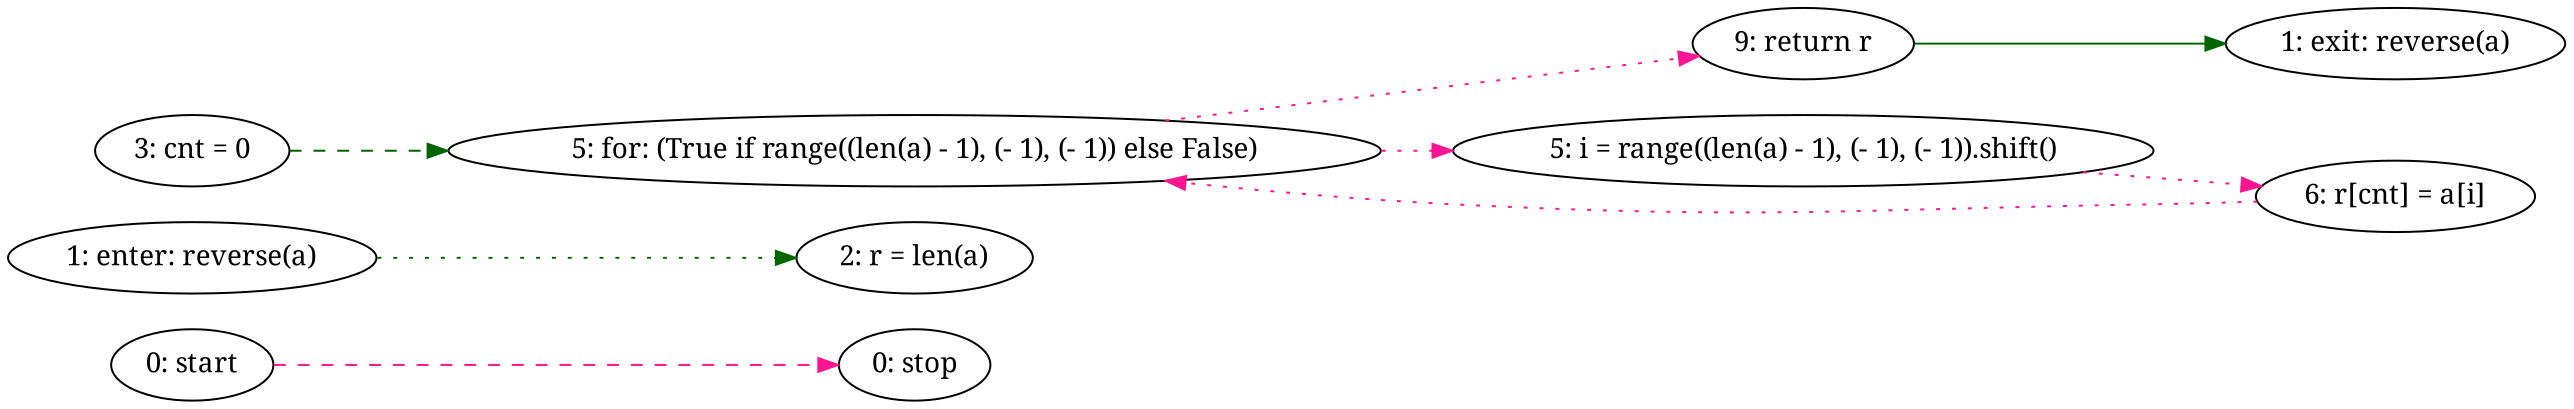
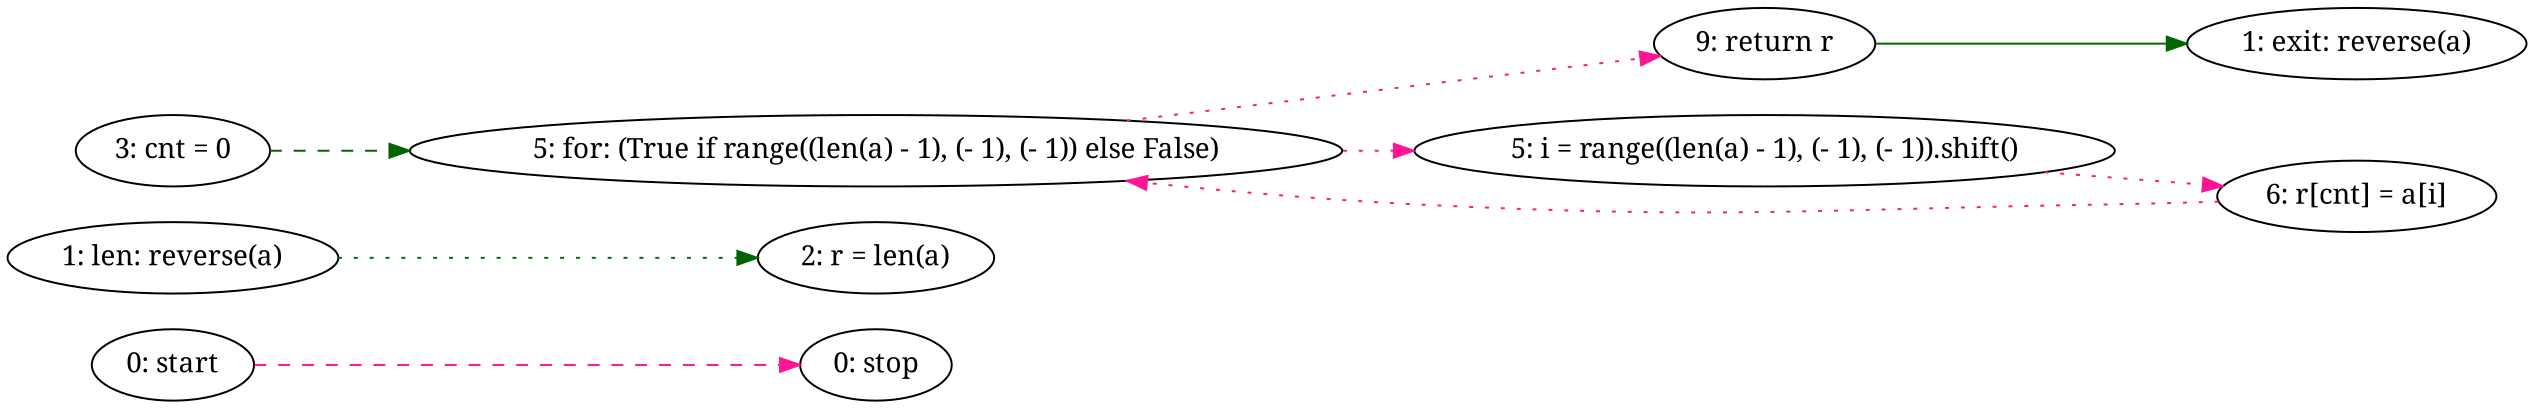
node "1: enter: reverse(a)": label "1: enter: reverse(a)" -> "1: len: reverse(a)"
